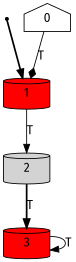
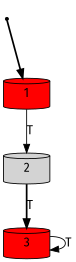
node "0": removed
